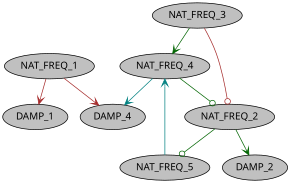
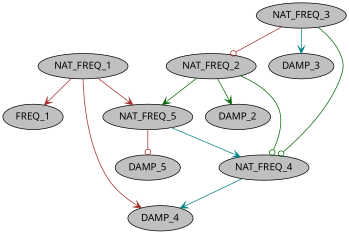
edge "NAT_FREQ_3" -> "NAT_FREQ_4": arrowhead vee -> odot
node "DAMP_3": added
edge "NAT_FREQ_1" -> "NAT_FREQ_5": added
edge "NAT_FREQ_4" -> "NAT_FREQ_2": reversed
node "DAMP_1": label "DAMP_1" -> "FREQ_1"
edge "NAT_FREQ_2" -> "NAT_FREQ_5": arrowhead odot -> vee
node "DAMP_5": added
